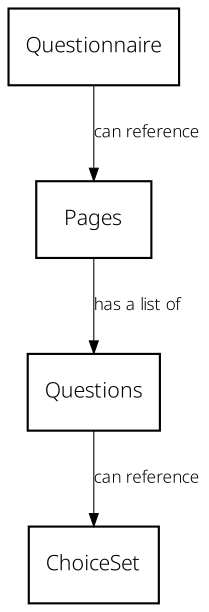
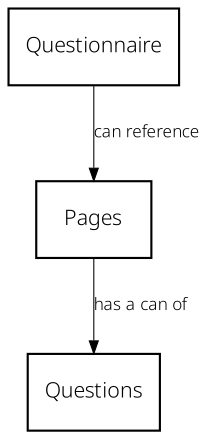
edge "Pages" -> "Questions": label "has a list of" -> "has a can of"
node "ChoiceSet": removed
